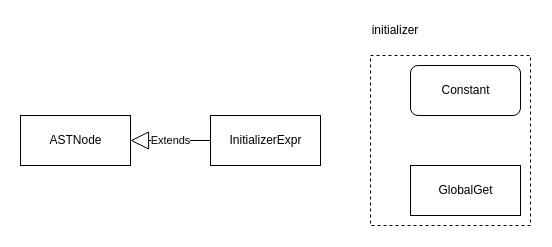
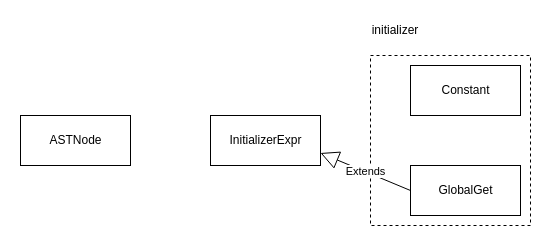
node "Constant": shape rounded rectangle -> rectangle
edge "InitializerExpr" -> "ASTNode": removed, label "Extends"
edge "GlobalGet" -> "InitializerExpr": added, label "Extends"
